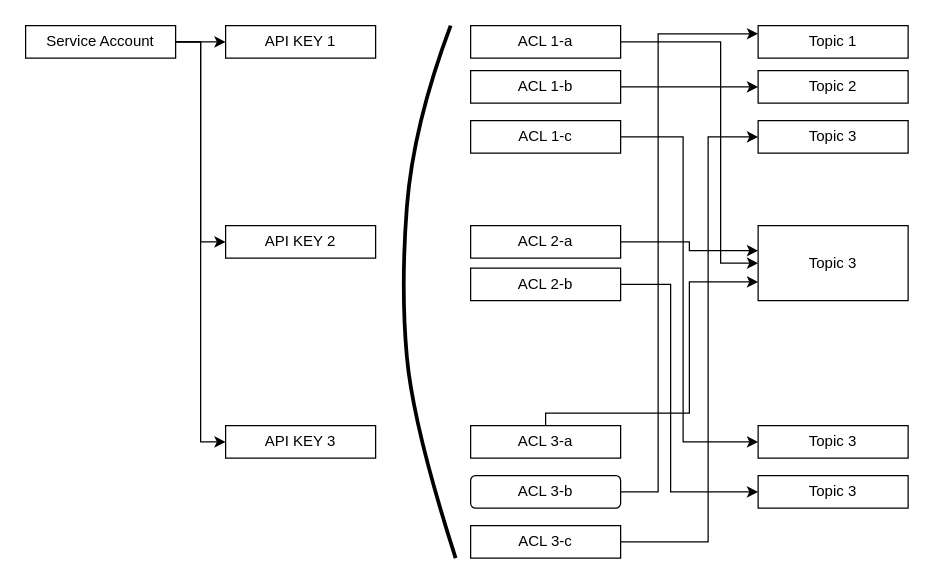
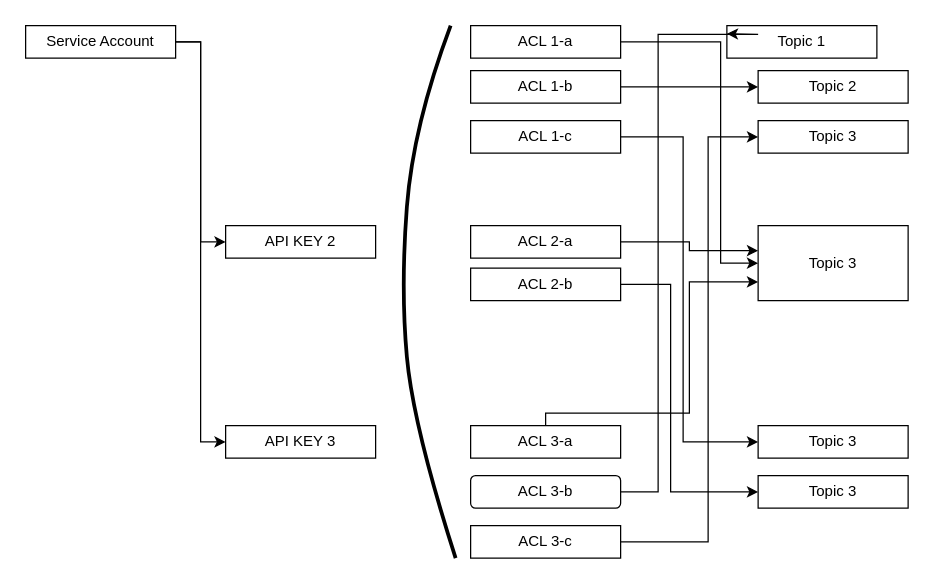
edge "Service Account" -> "API KEY 1": removed
node "API KEY 1": removed
node "Topic 1": moved (833, 42) -> (802, 42)
